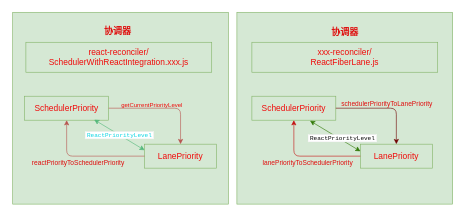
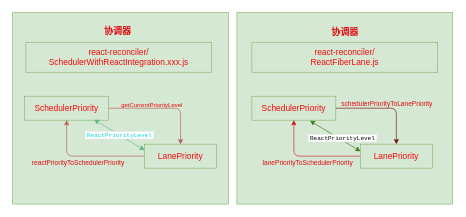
node "xxx-reconciler/ ReactFiberLane.js": label "xxx-reconciler/ ReactFiberLane.js" -> "react-reconciler/ ReactFiberLane.js"
